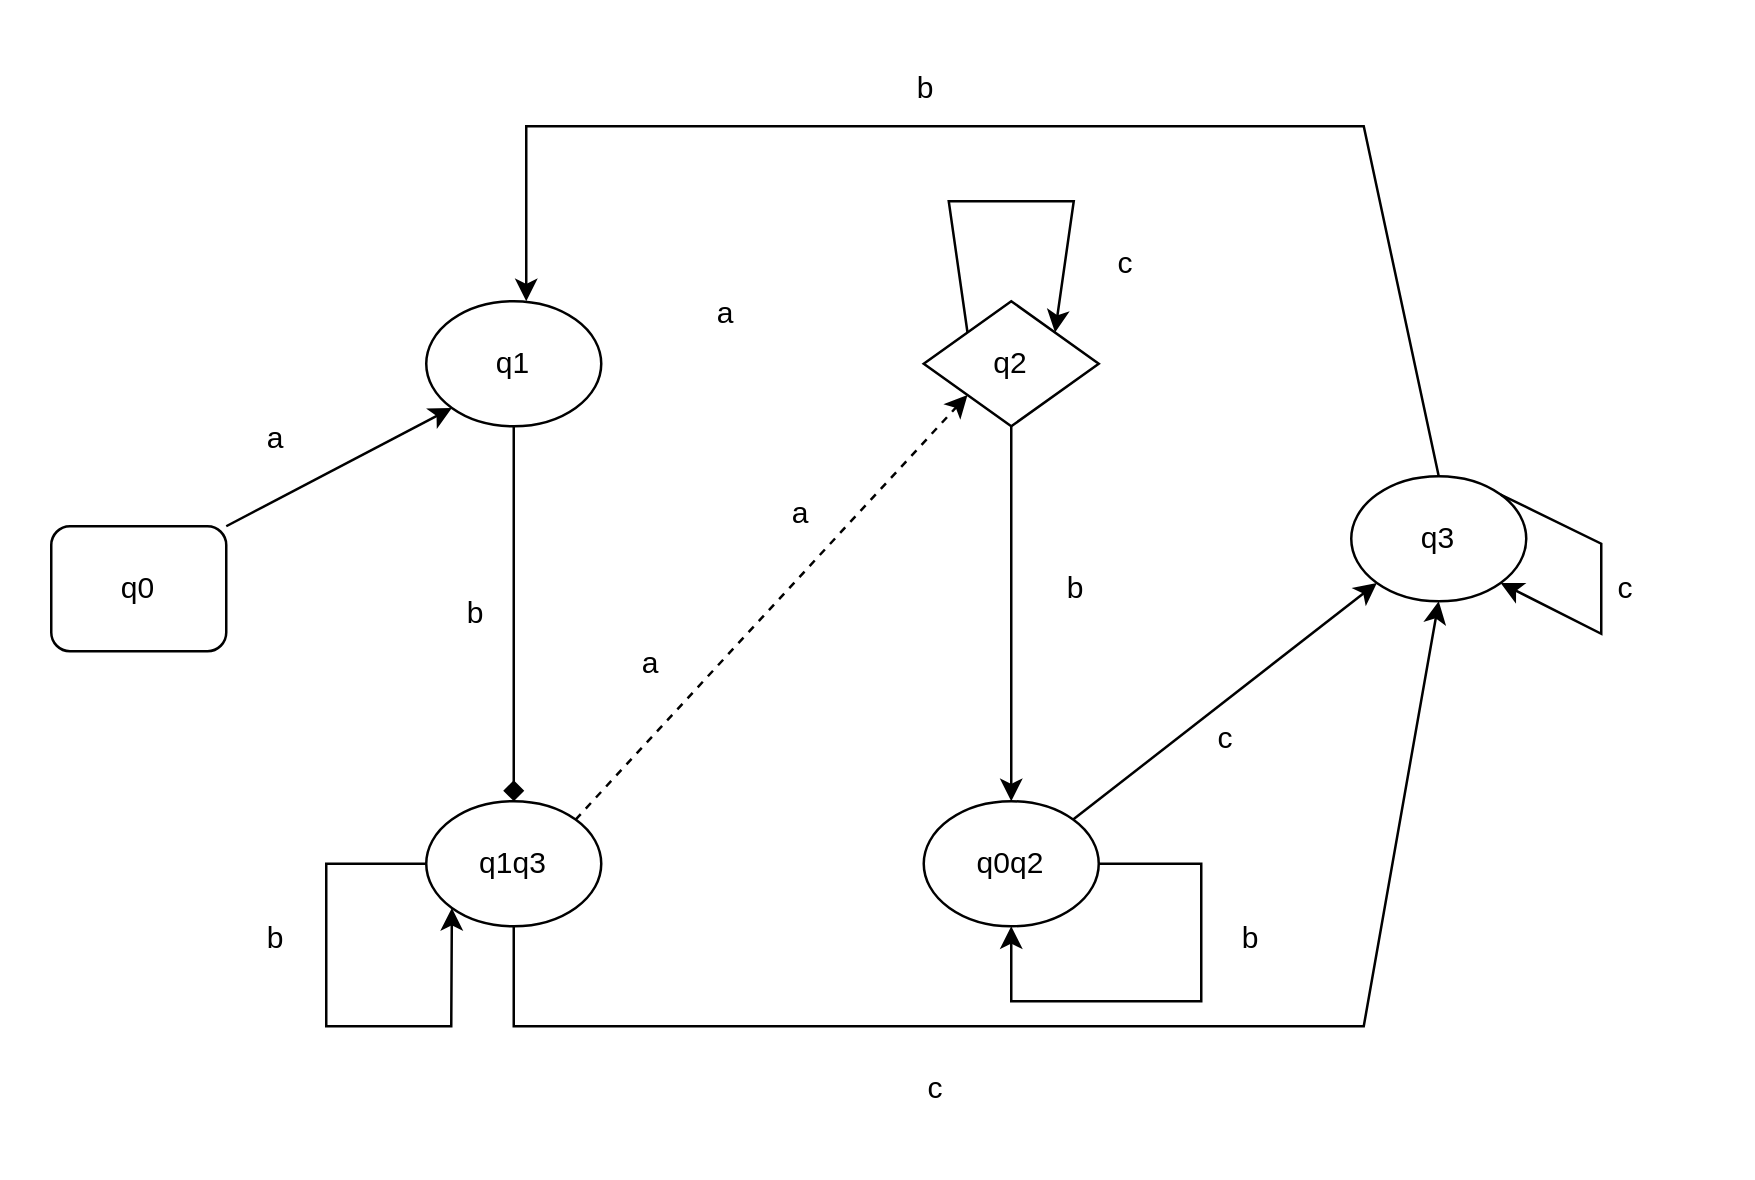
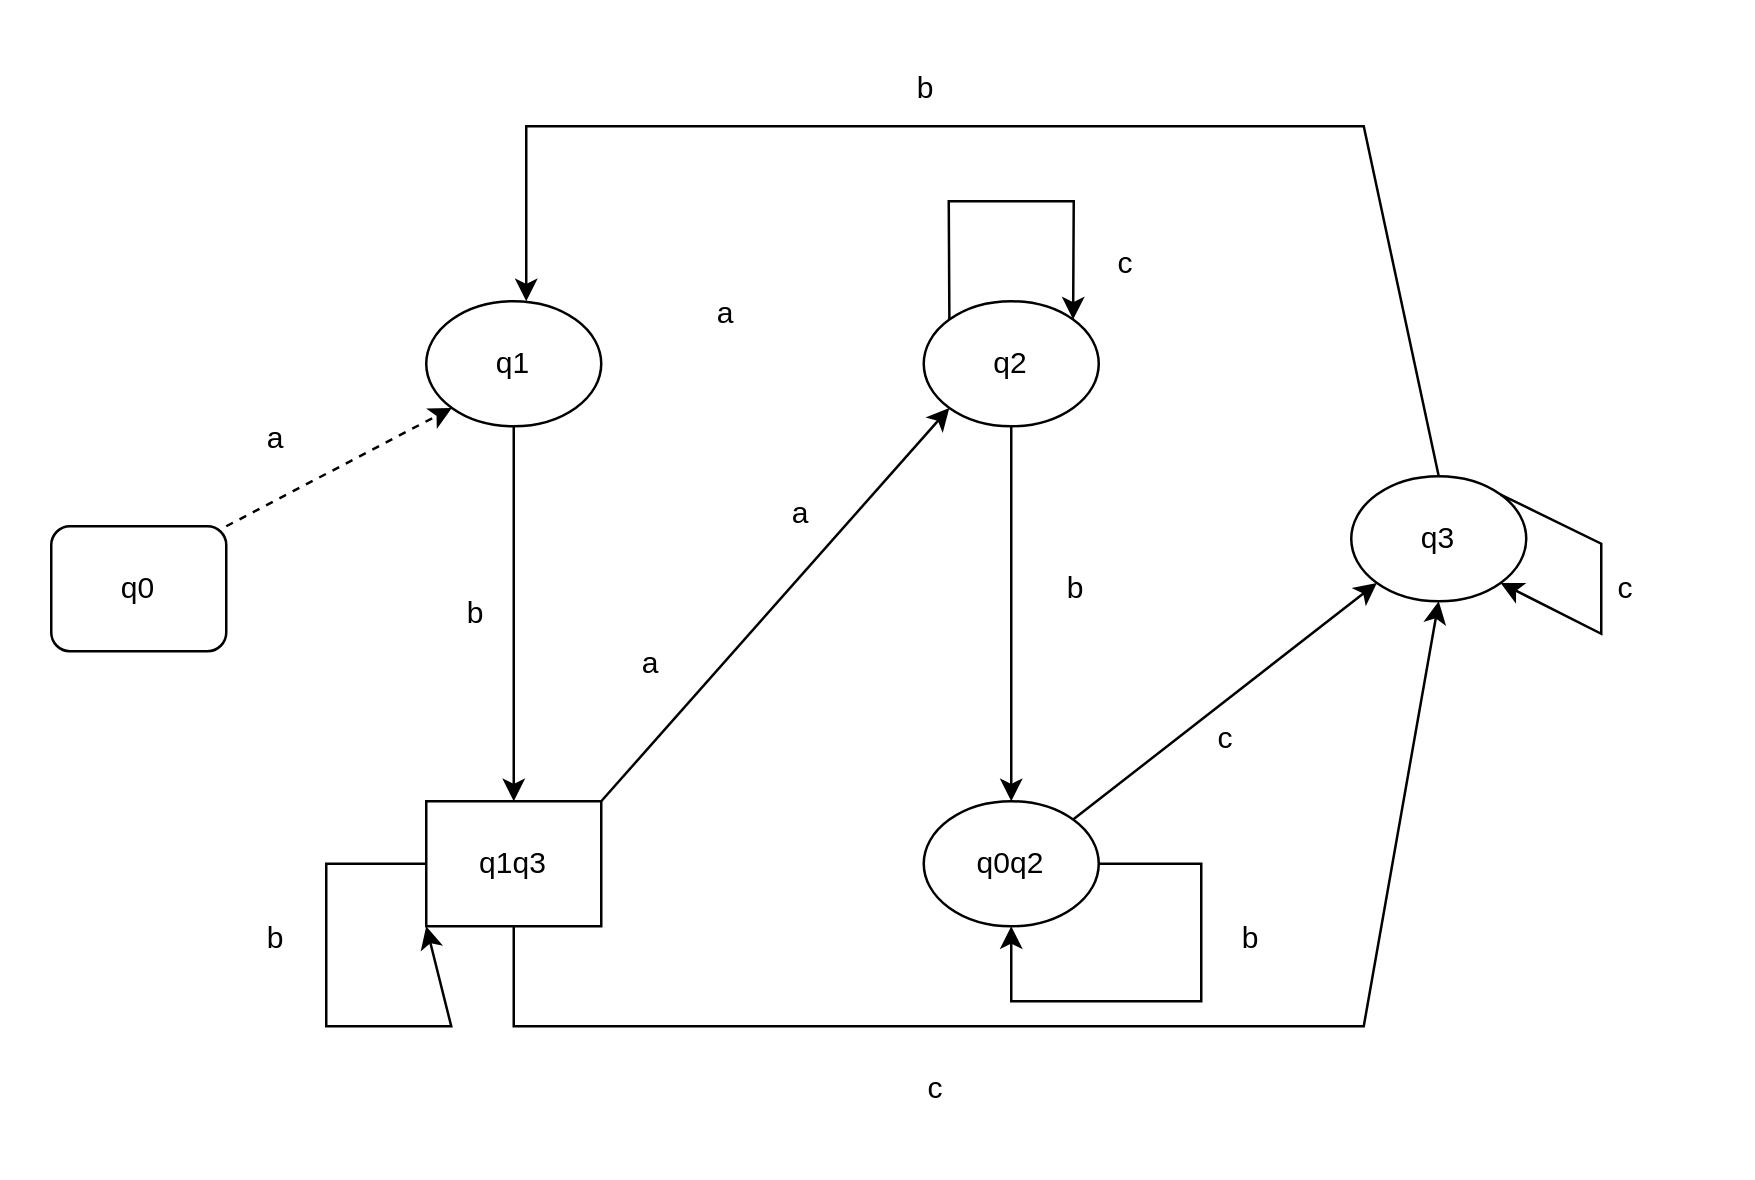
node "q2": shape diamond -> ellipse
edge "q0" -> "q1": style solid -> dashed
edge "q1q3" -> "q2": style dashed -> solid
edge "q1" -> "q1q3": arrowhead diamond -> classic
node "q1q3": shape ellipse -> rectangle
